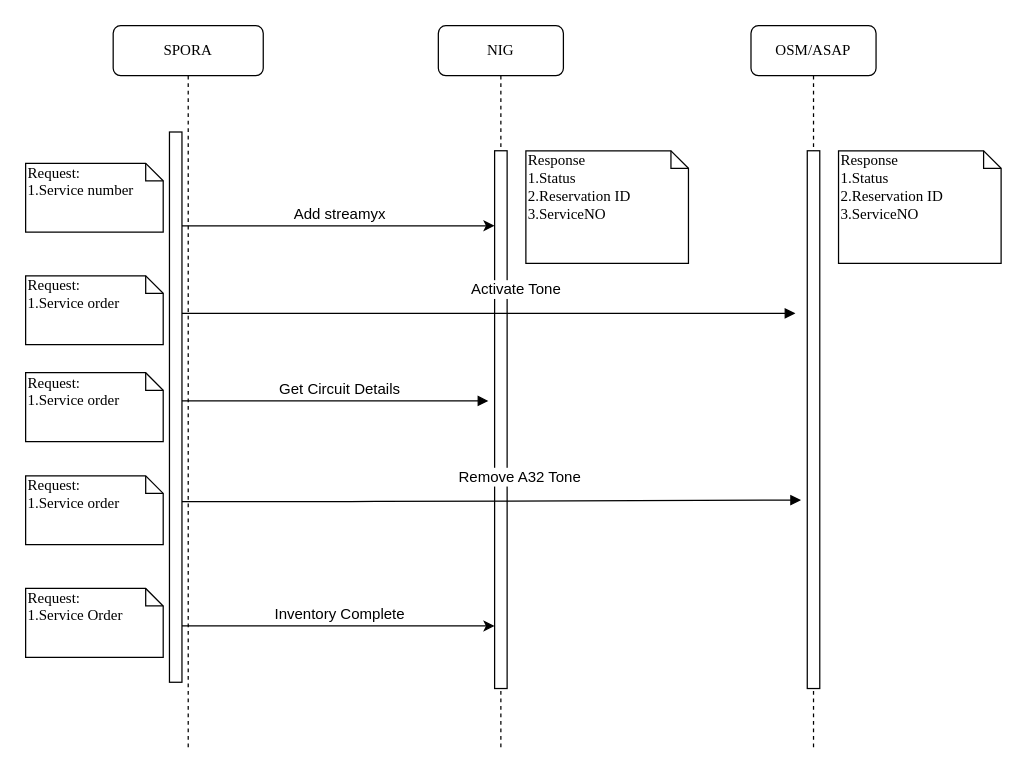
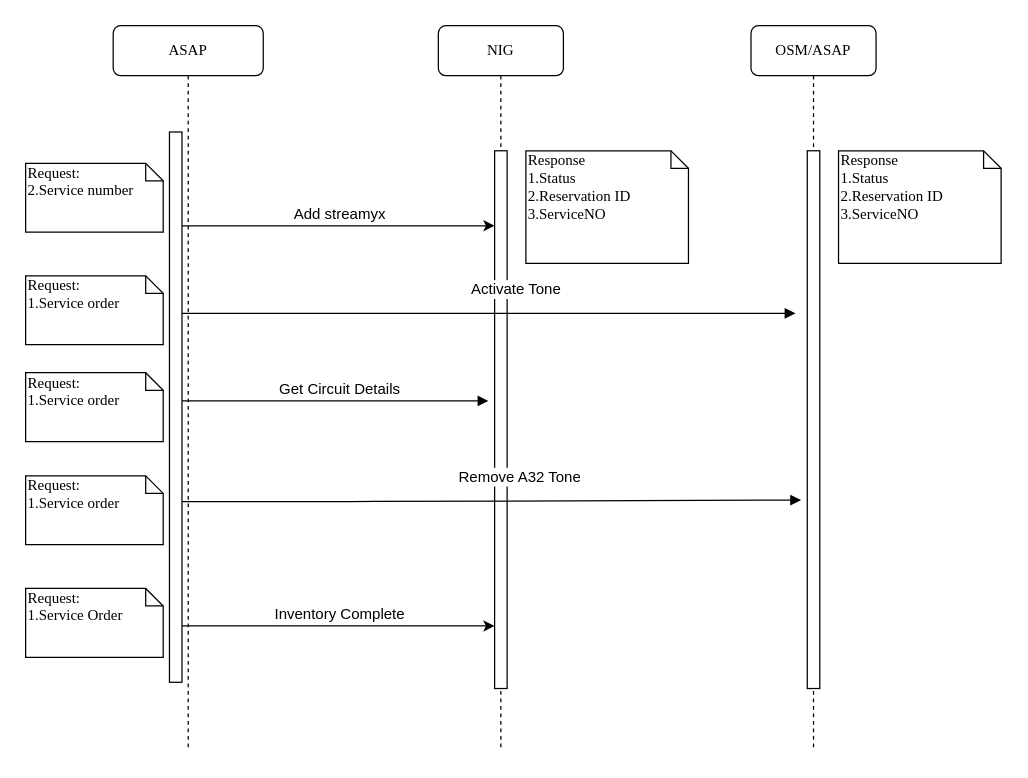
node "SPORA": label "SPORA" -> "ASAP"
node "Request: 1.Service number": label "Request: 1.Service number" -> "Request: 2.Service number"
